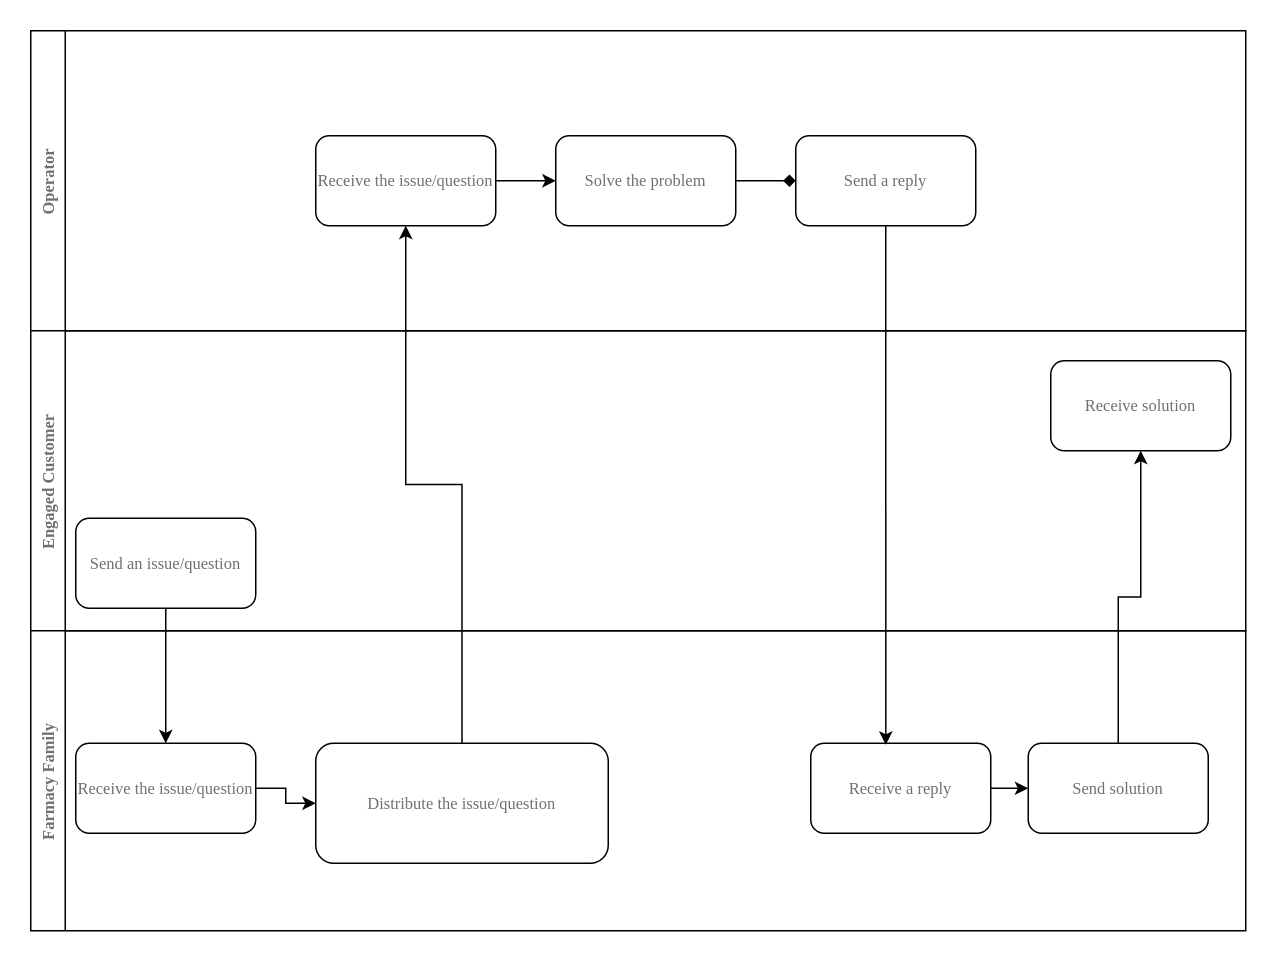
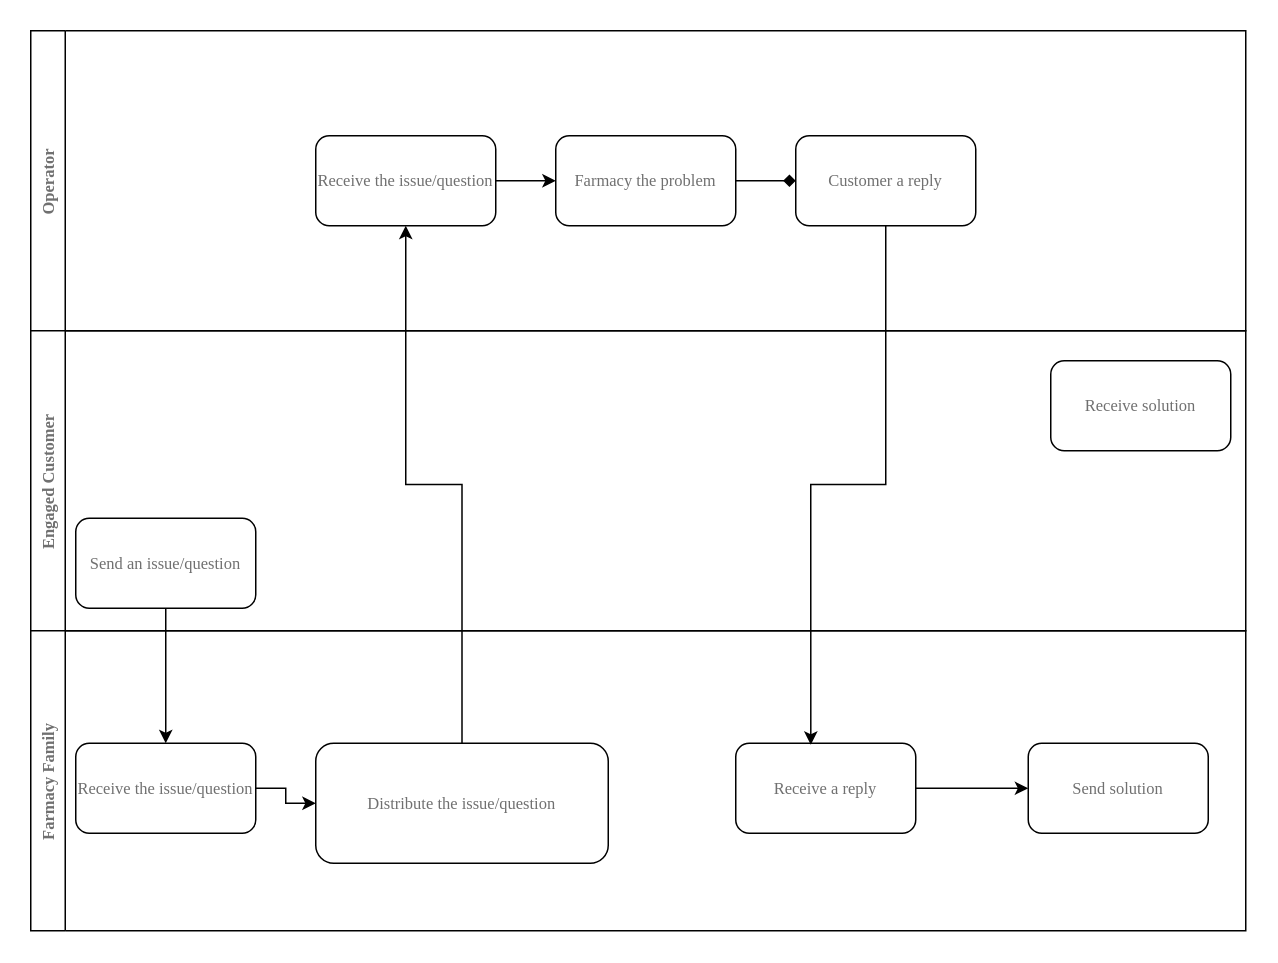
node "Solve the problem": label "Solve the problem" -> "Farmacy the problem"
node "Send a reply": label "Send a reply" -> "Customer a reply"
edge "Send solution" -> "Receive solution": removed
node "Receive a reply": moved (901, 788) -> (826, 788)
